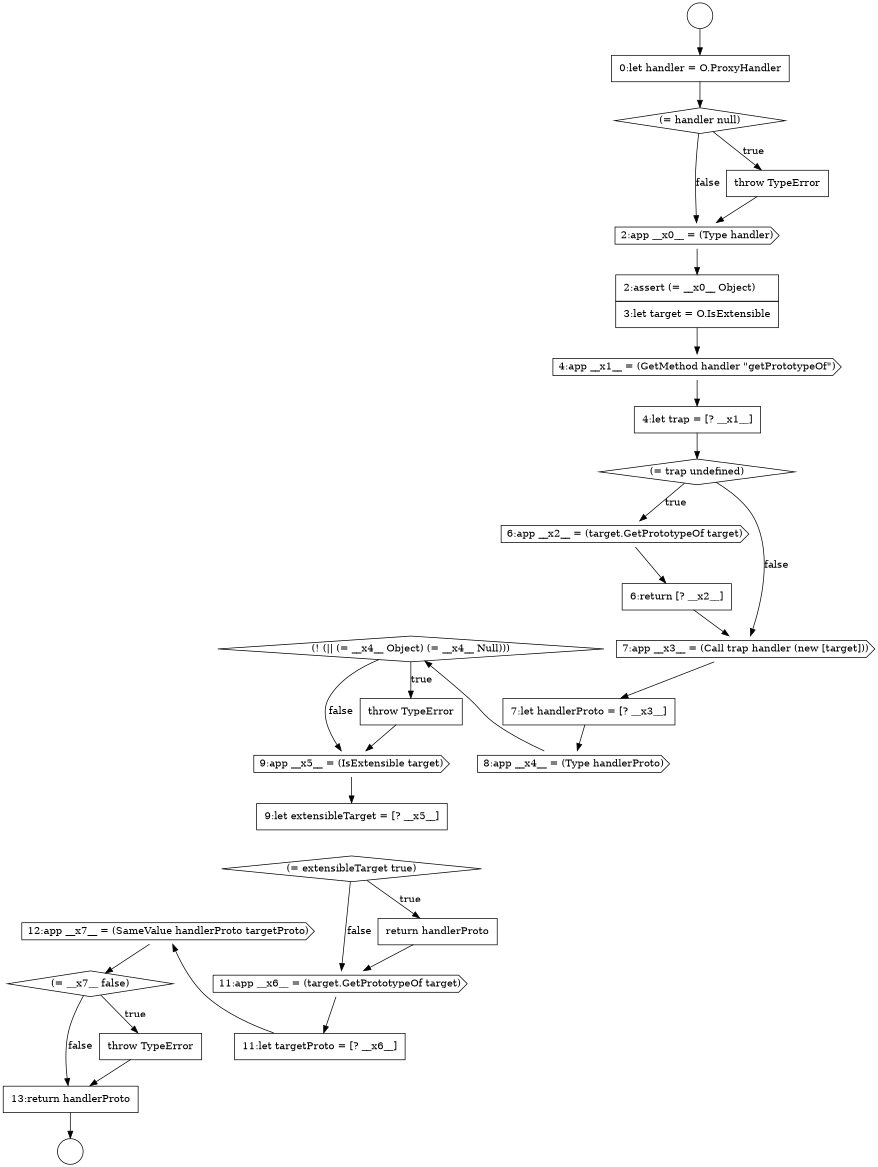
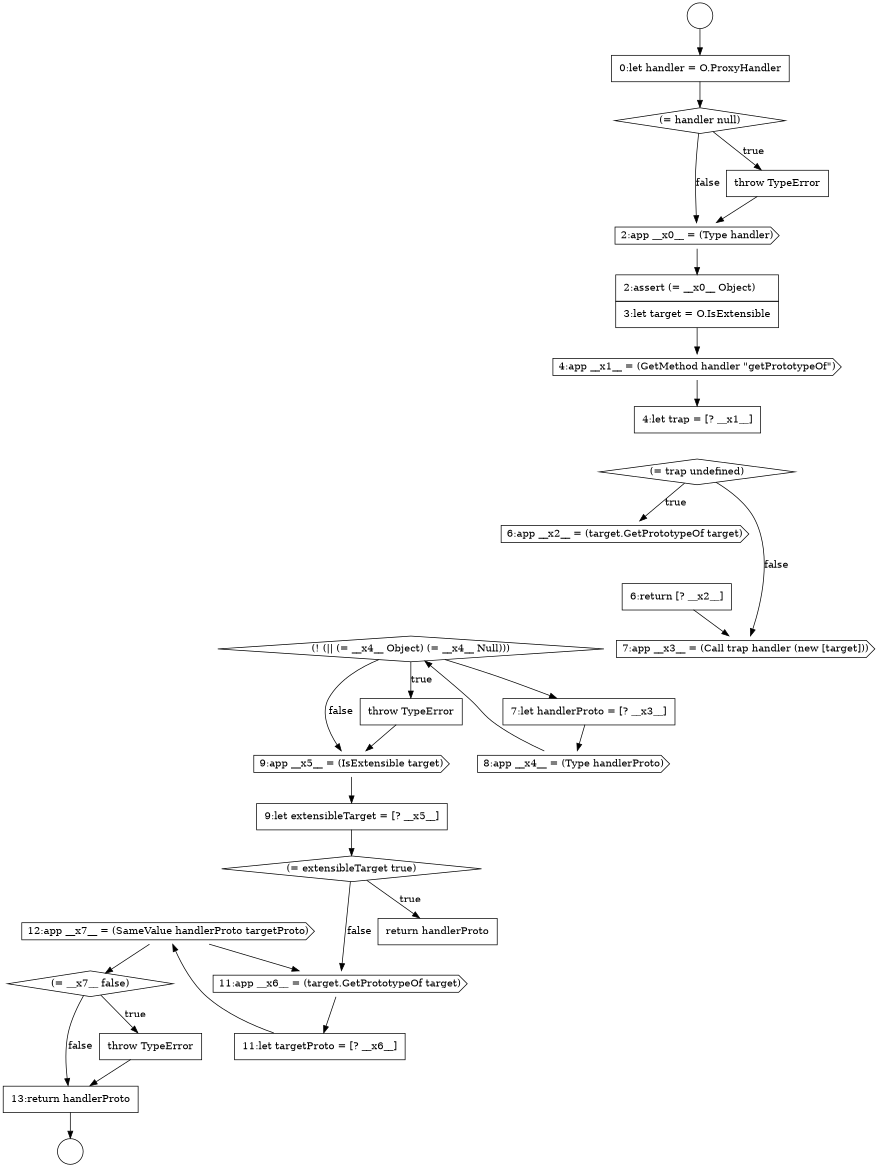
edge "4:let trap = [? __x1__]" -> "(= trap undefined)": removed
edge "6:app __x2__ = (target.GetPrototypeOf target)" -> "6:return [? __x2__]": removed
edge "7:app __x3__ = (Call trap handler (new [target]))" -> "7:let handlerProto = [? __x3__]": now "(! (|| (= __x4__ Object) (= __x4__ Null)))" -> "7:let handlerProto = [? __x3__]"
edge "9:let extensibleTarget = [? __x5__]" -> "(= extensibleTarget true)": added
edge "return handlerProto" -> "11:app __x6__ = (target.GetPrototypeOf target)": now "12:app __x7__ = (SameValue handlerProto targetProto)" -> "11:app __x6__ = (target.GetPrototypeOf target)"
